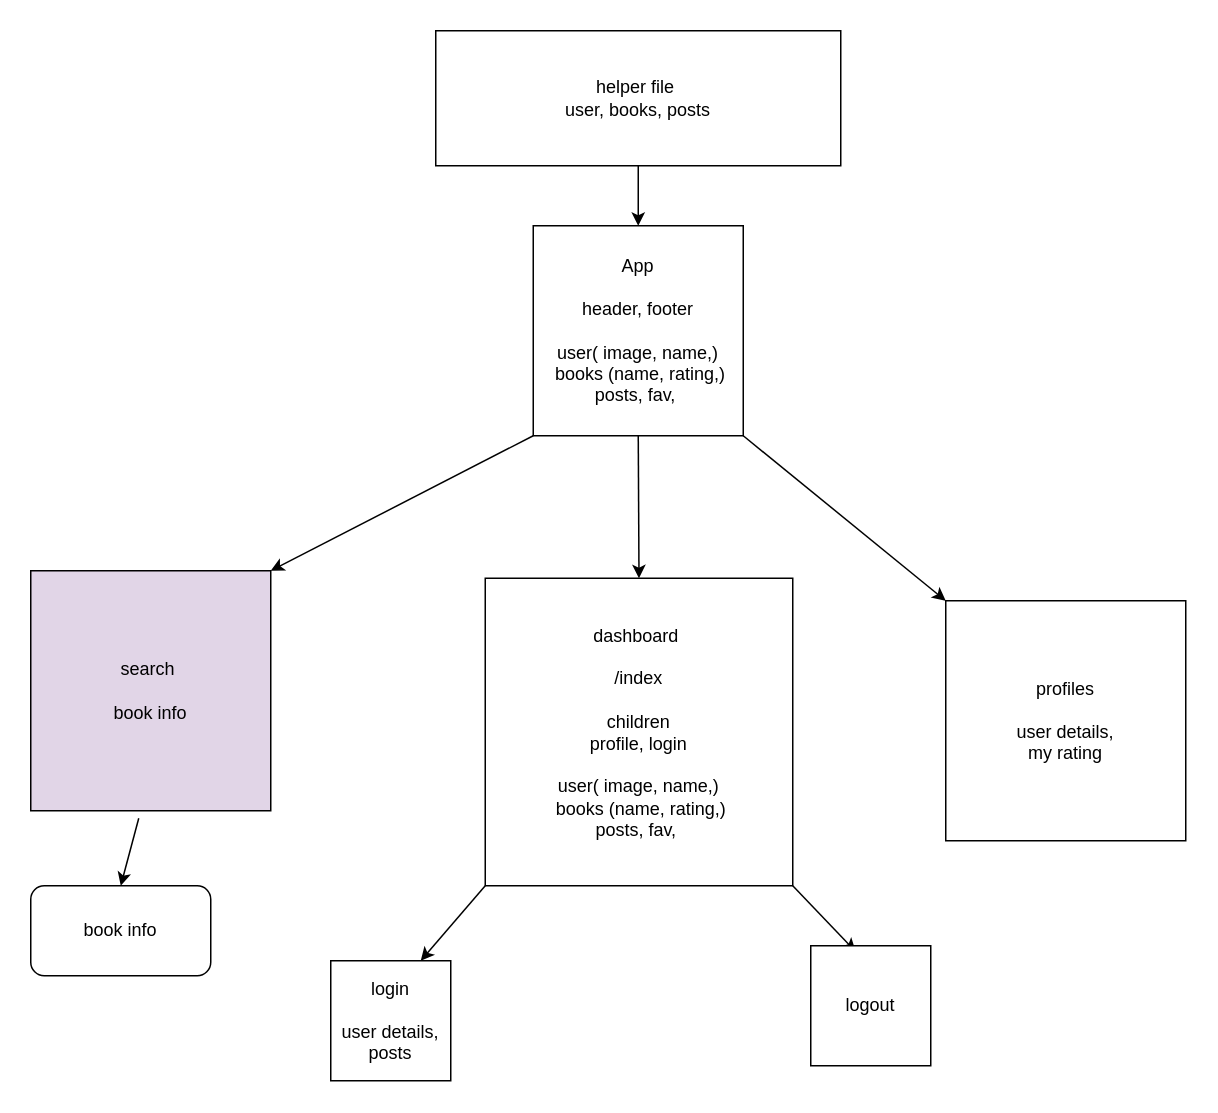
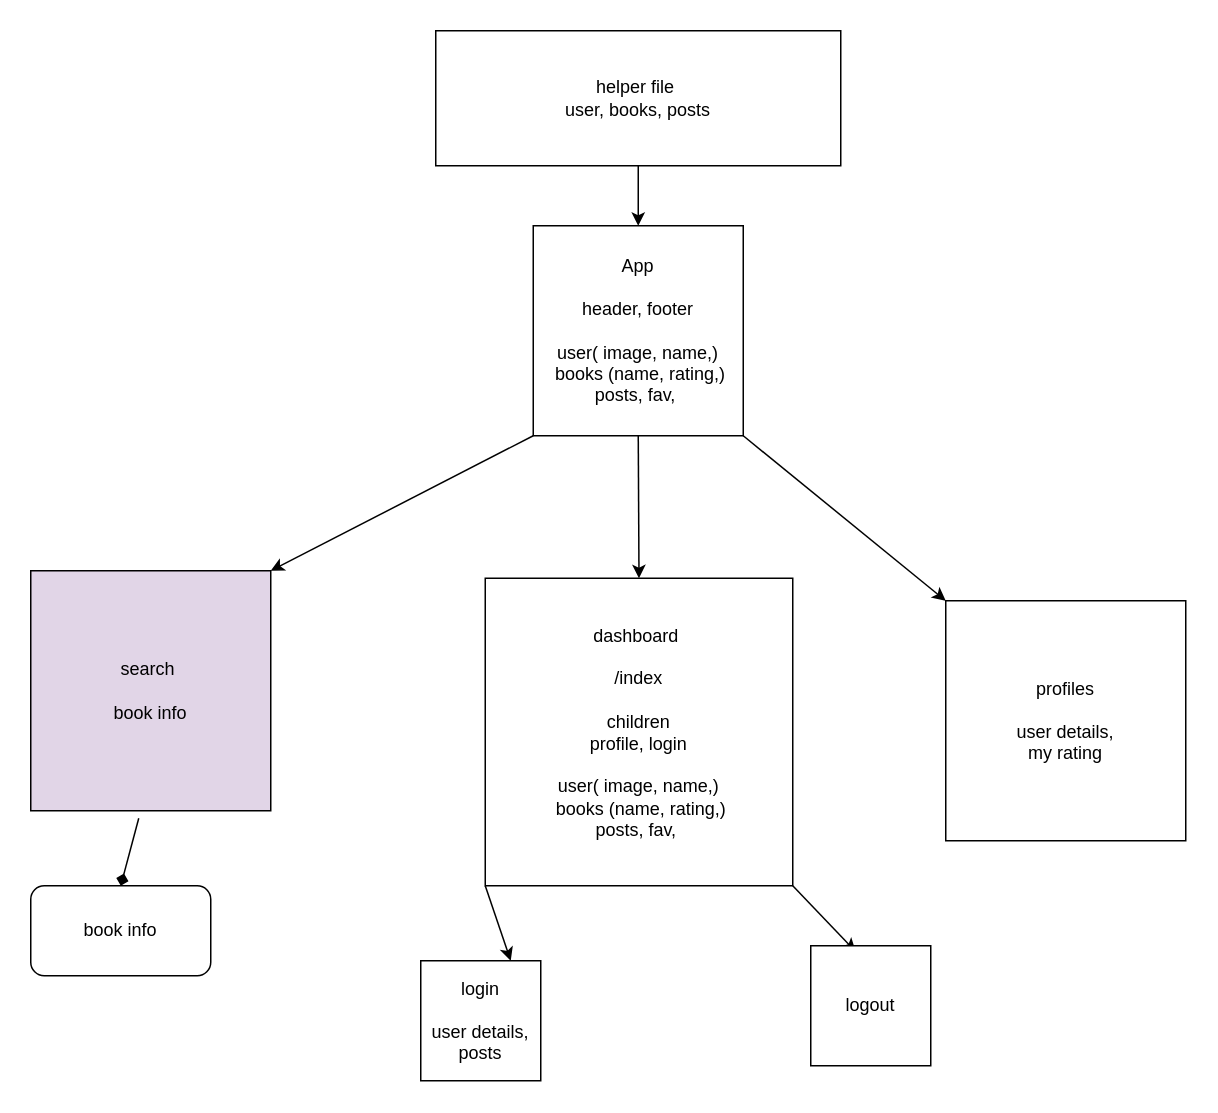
edge "search book info" -> "book info": arrowhead classic -> diamond
node "login user details, posts": moved (391, 1021) -> (481, 1021)
